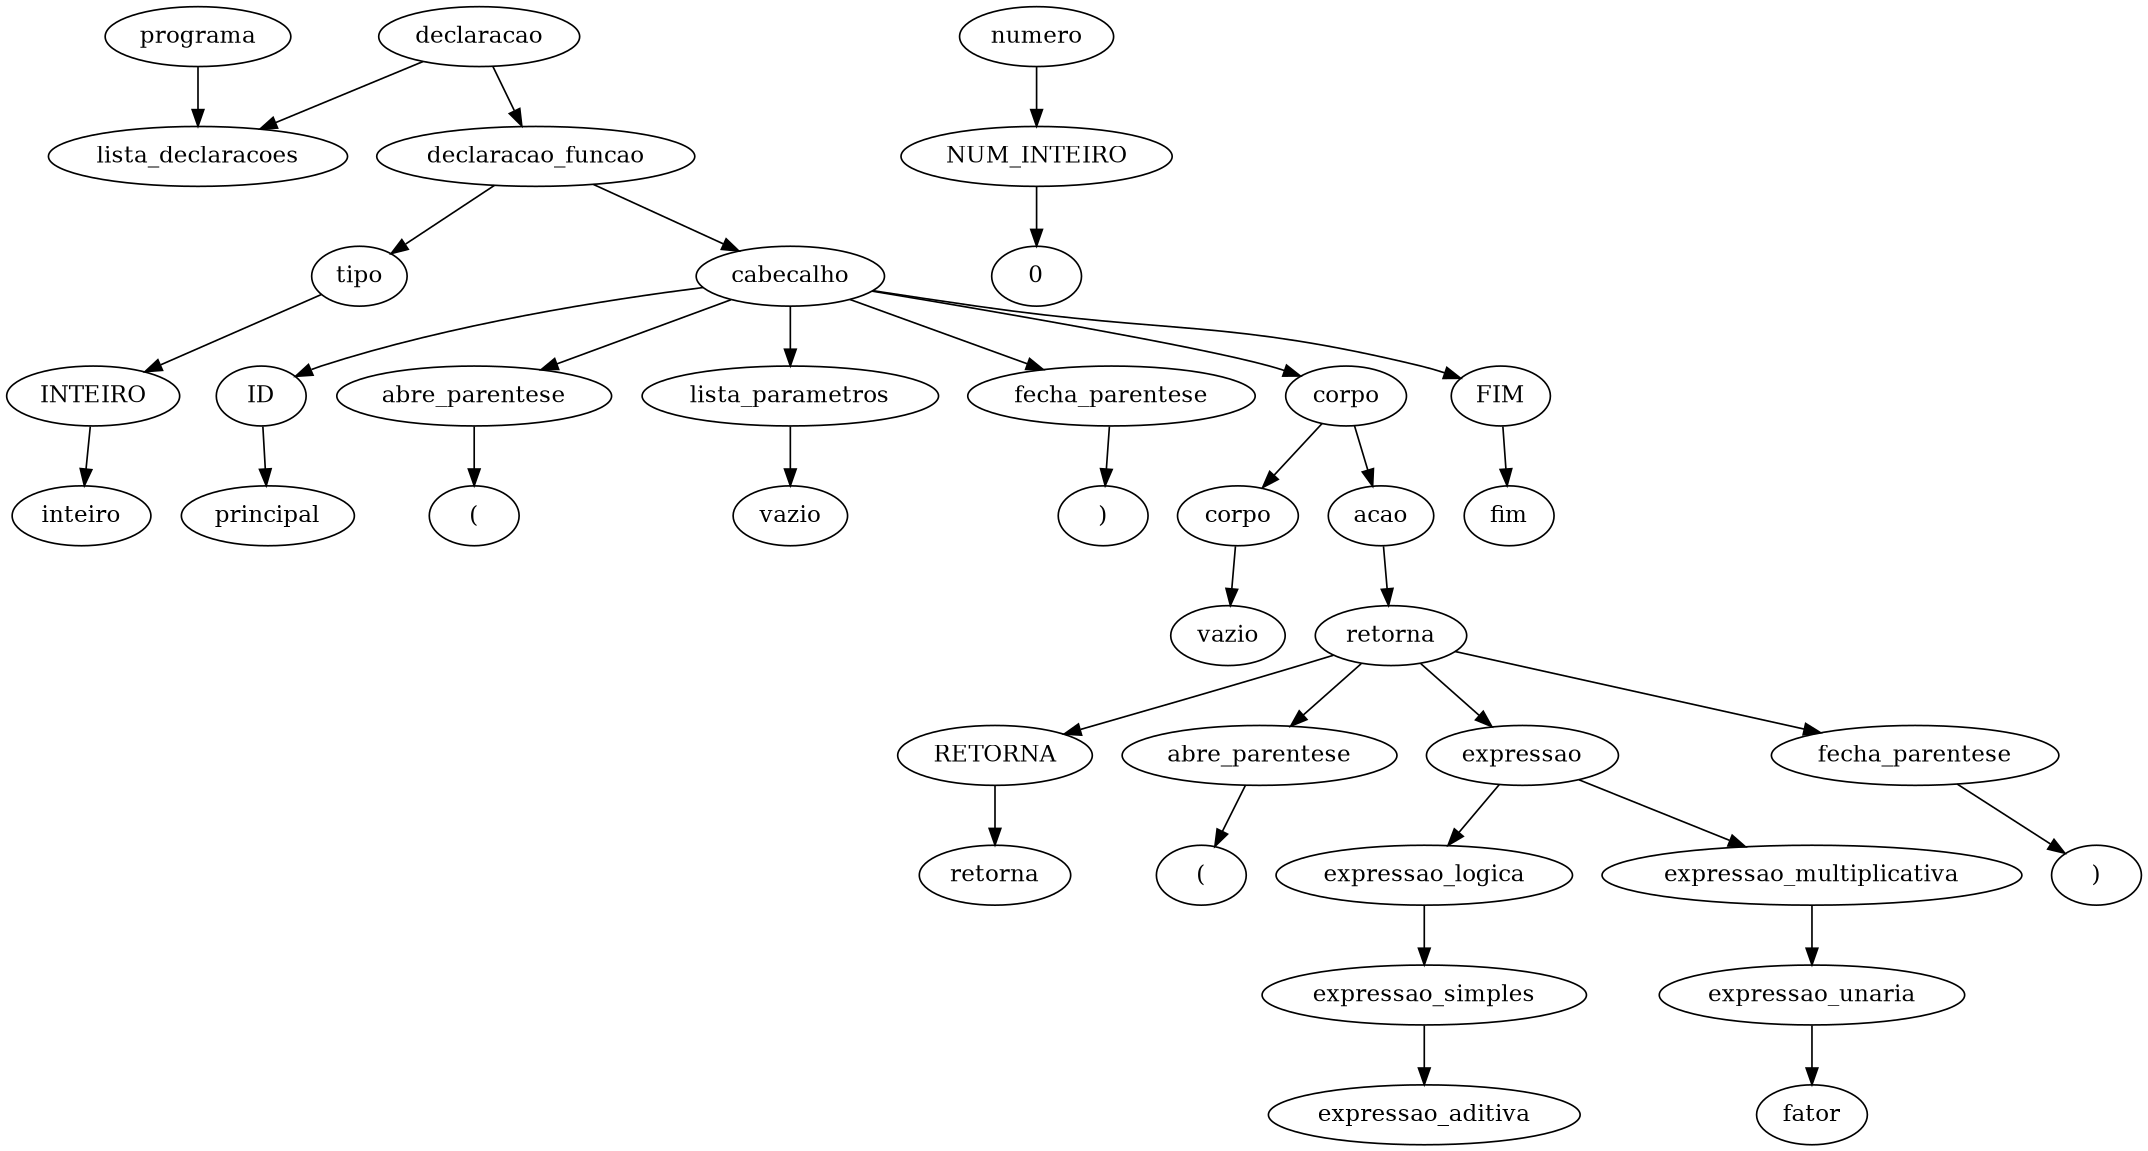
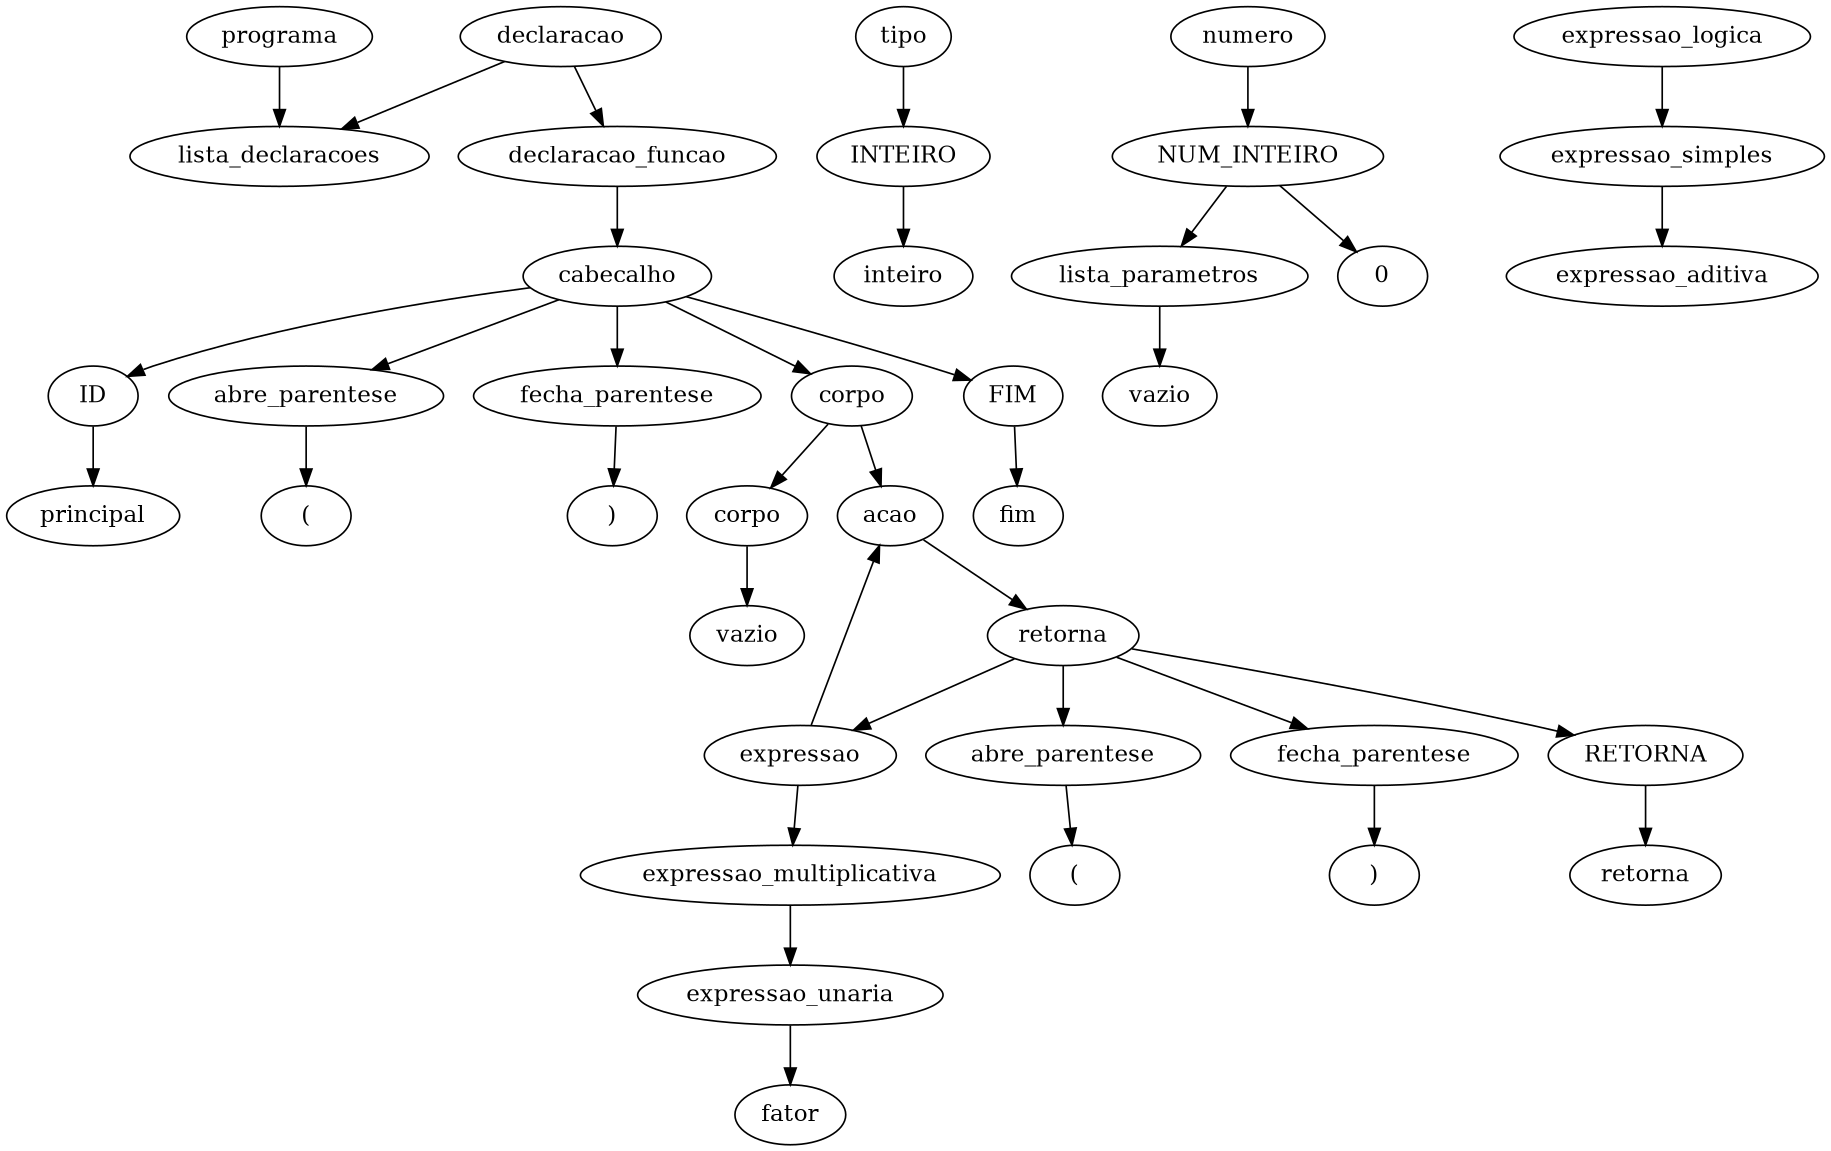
edge "declaracao_funcao" -> "tipo": removed
edge "cabecalho" -> "lista_parametros": now "NUM_INTEIRO" -> "lista_parametros"
edge "expressao" -> "expressao_logica": now "expressao" -> "acao"
